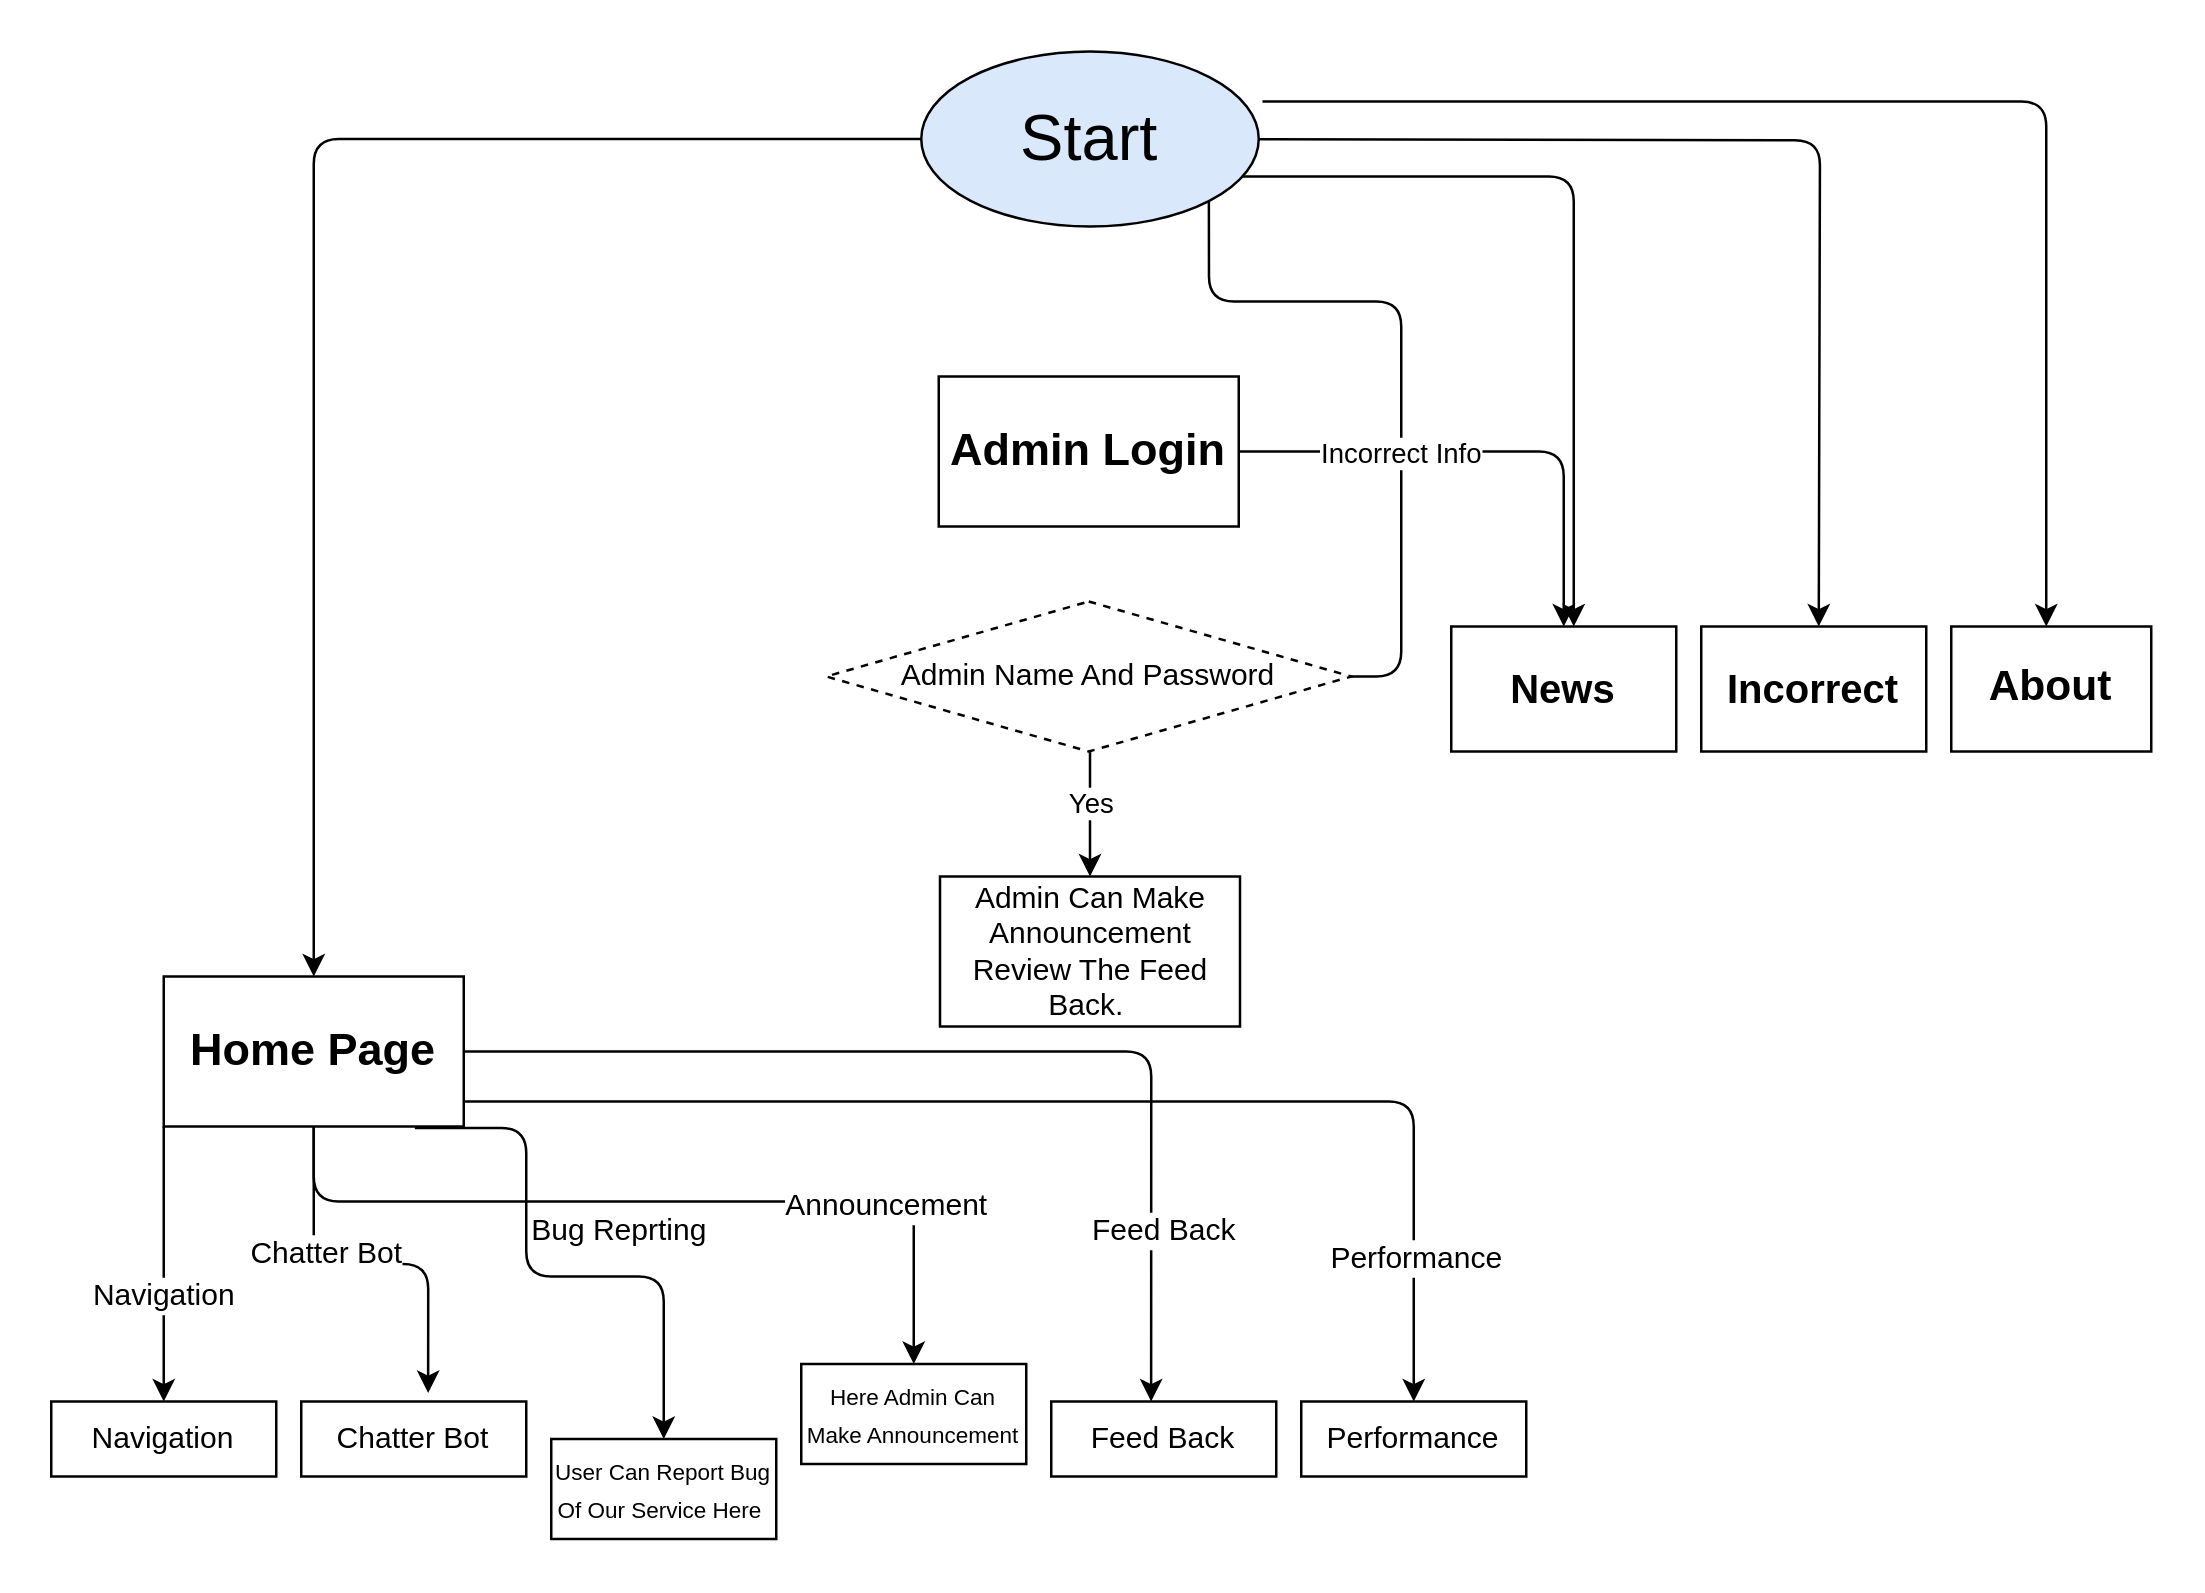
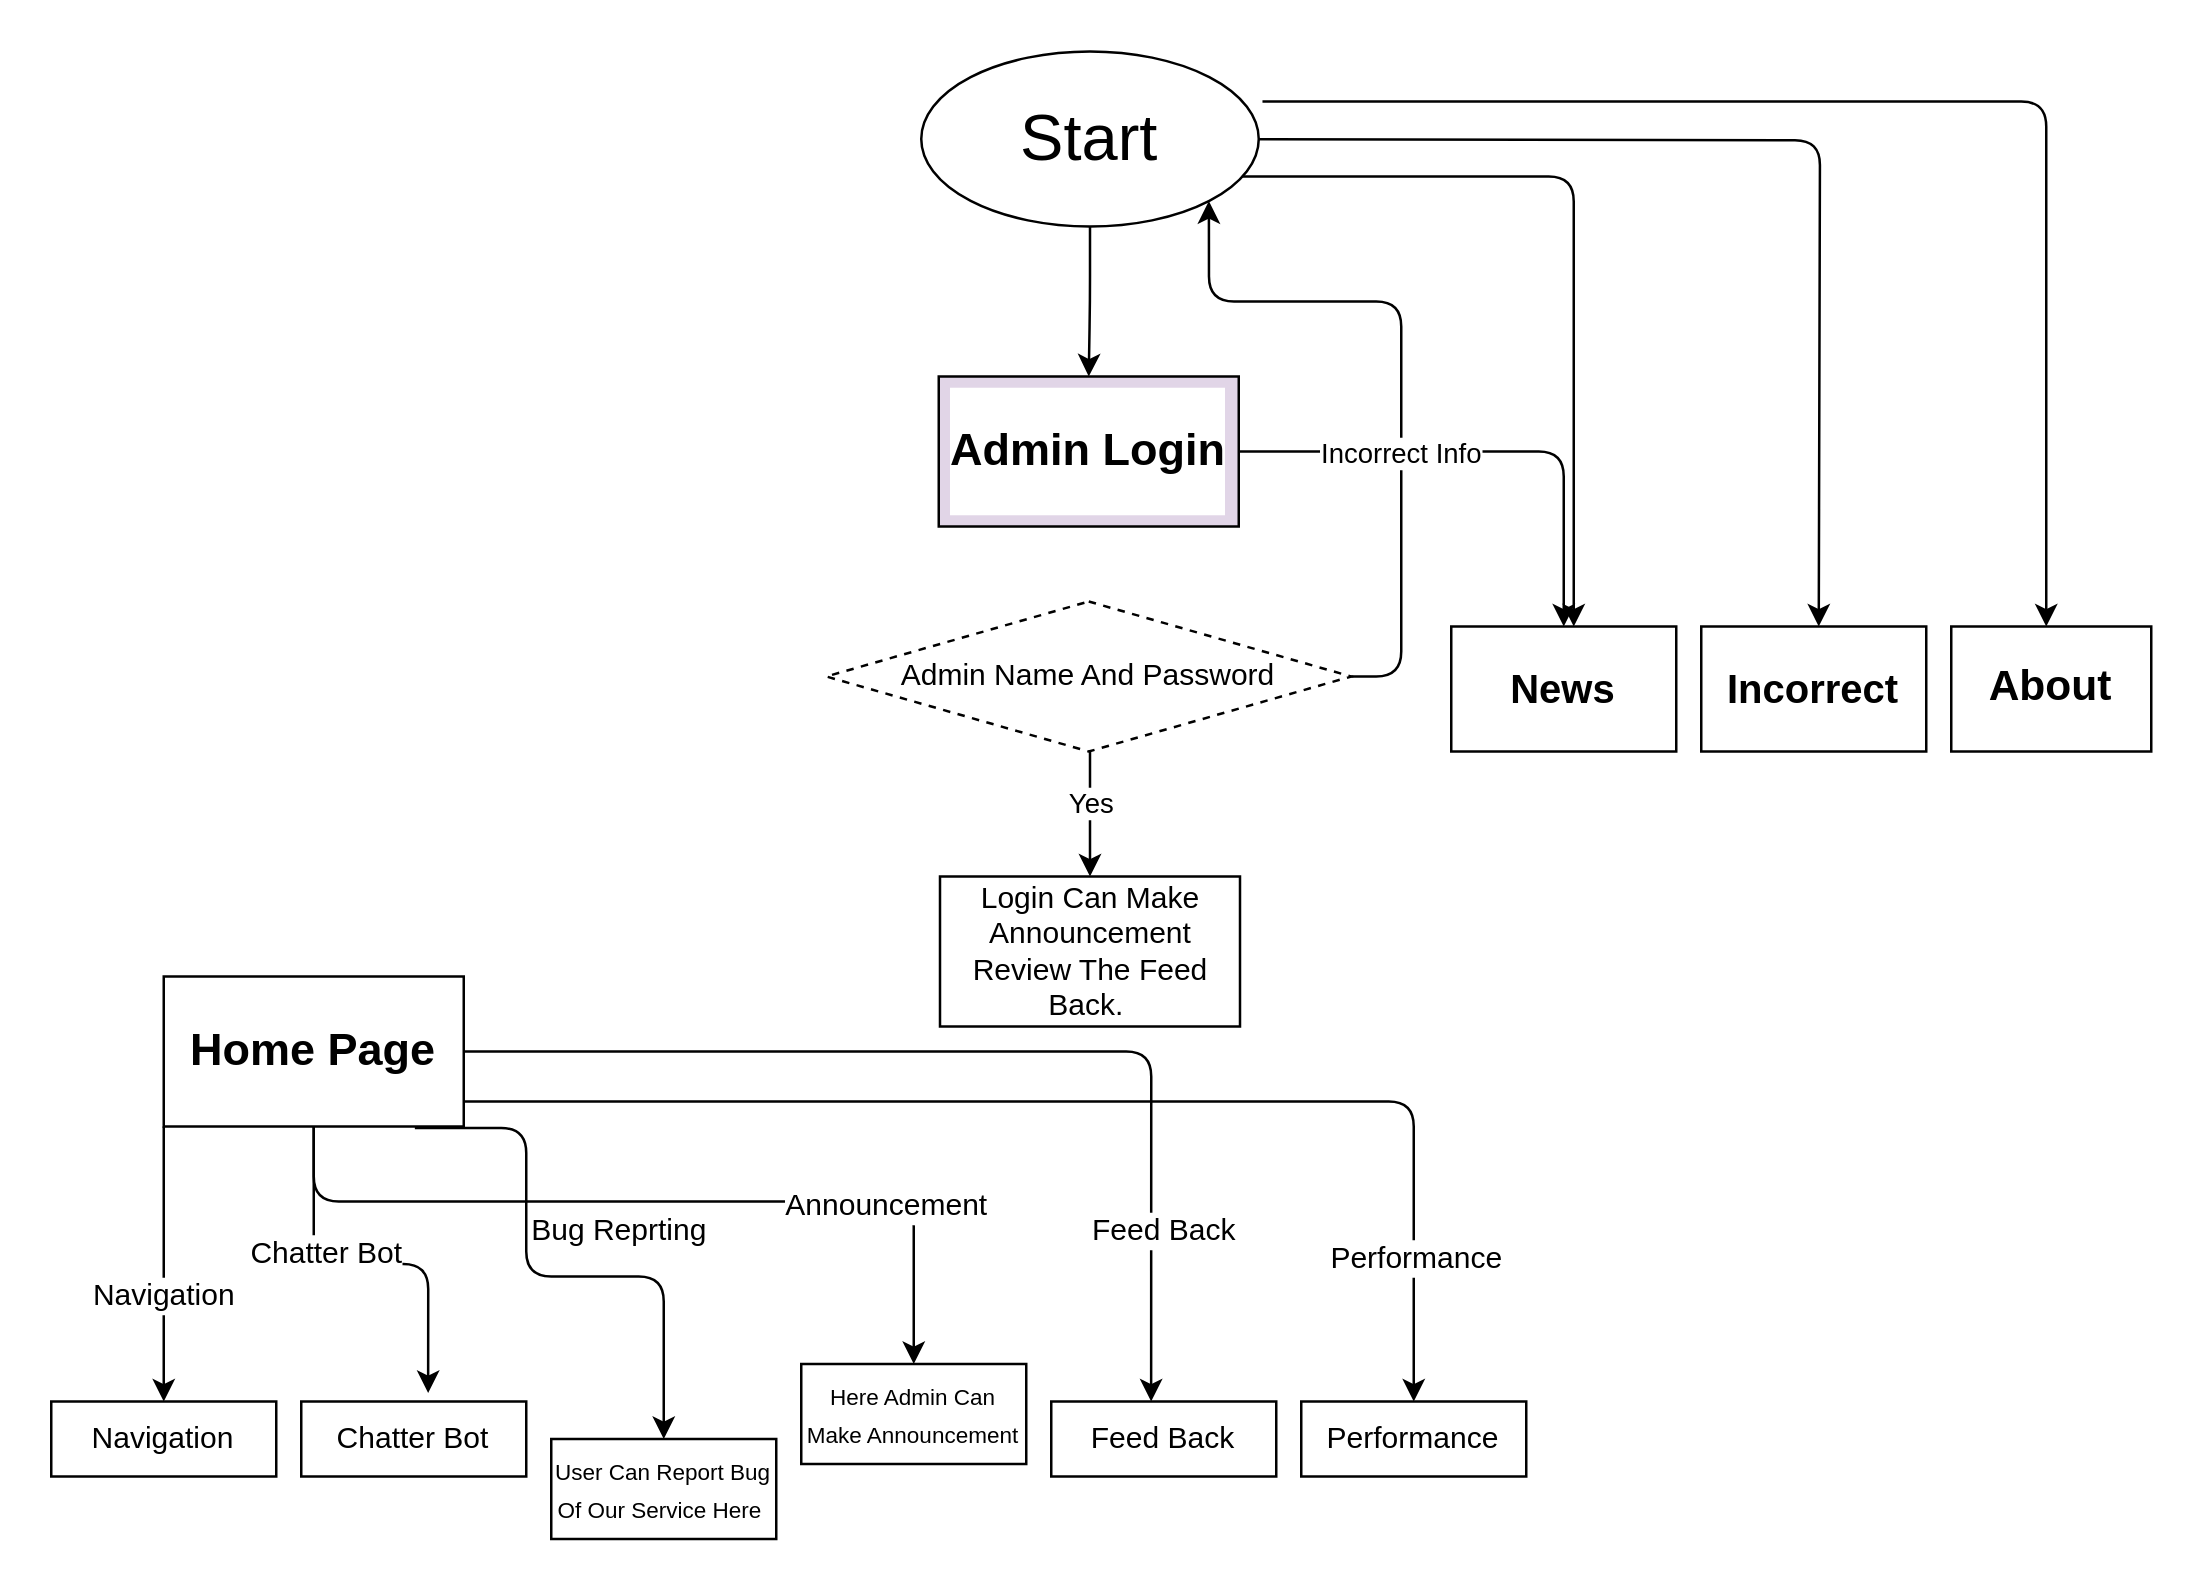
node "Start": fillcolor #dae8fc -> #ffffff
edge "Start" -- "Admin Name And Password": arrowhead none -> classic
edge "Start" -> "Home Page": now "Start" -> "Admin Login"
node "Admin Login": fillcolor #ffffff -> #e1d5e7
node "Admin Can Make Announcement Review The Feed Back.": label "Admin Can Make Announcement Review The Feed Back." -> "Login Can Make Announcement Review The Feed Back."
